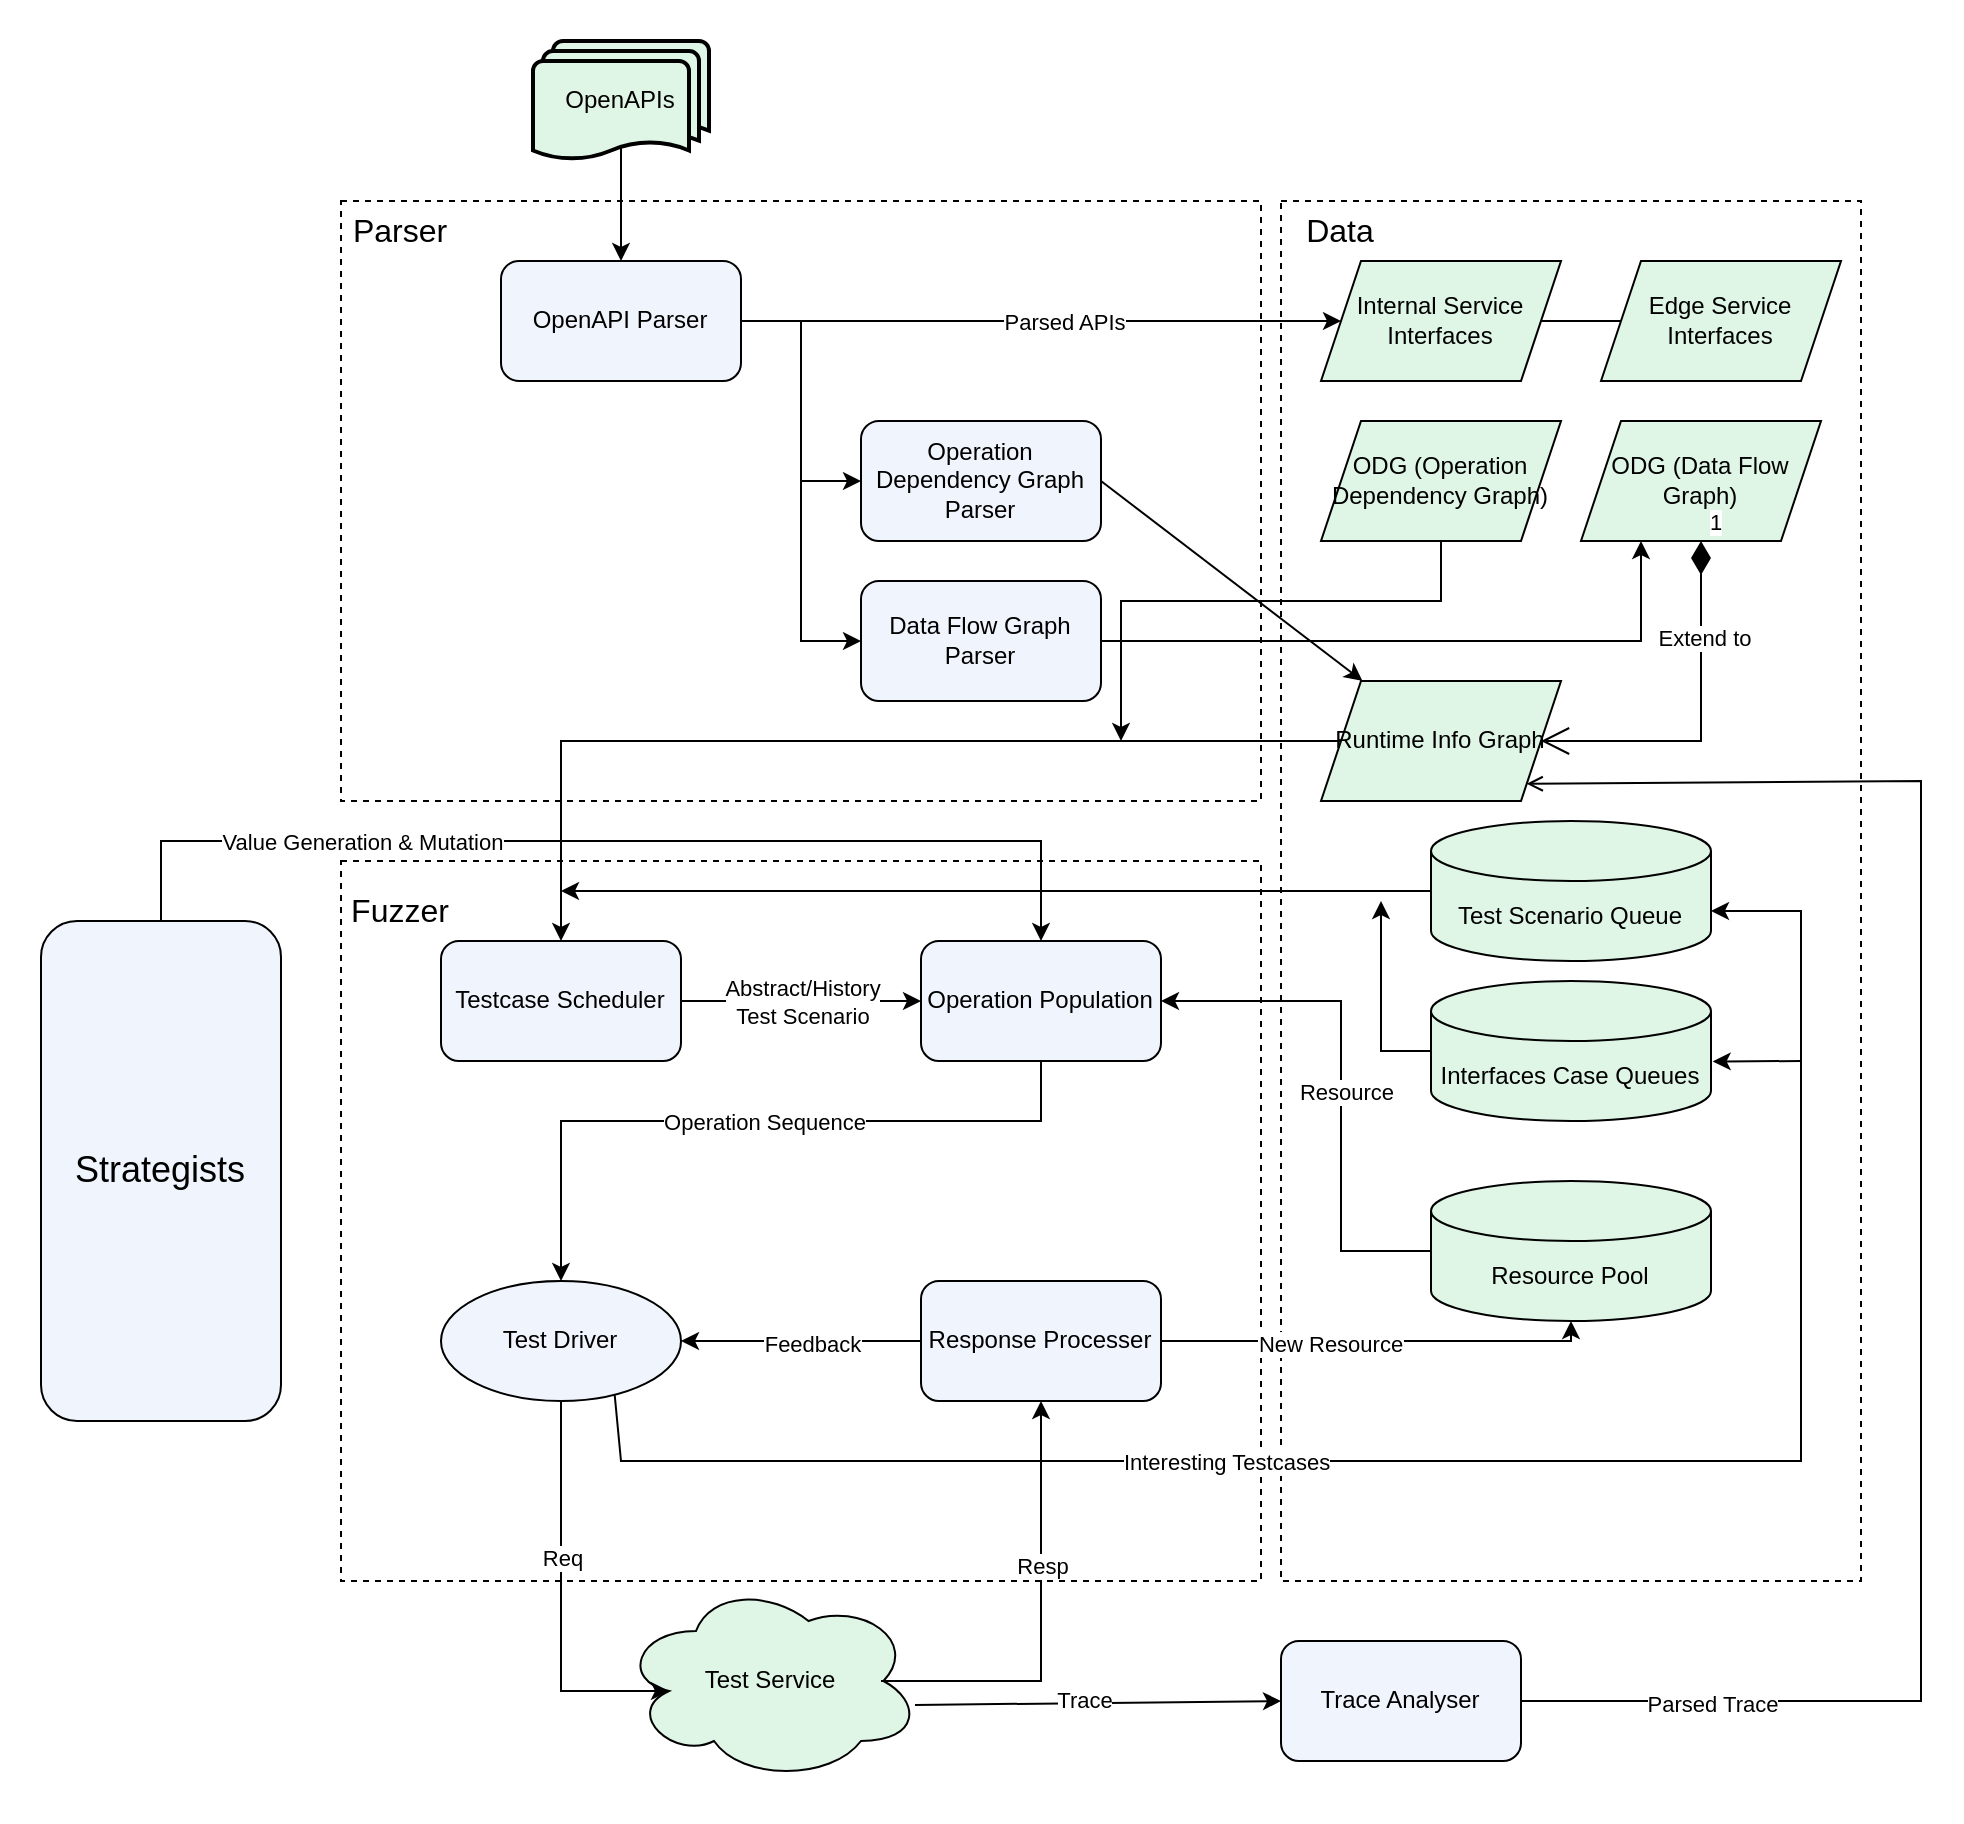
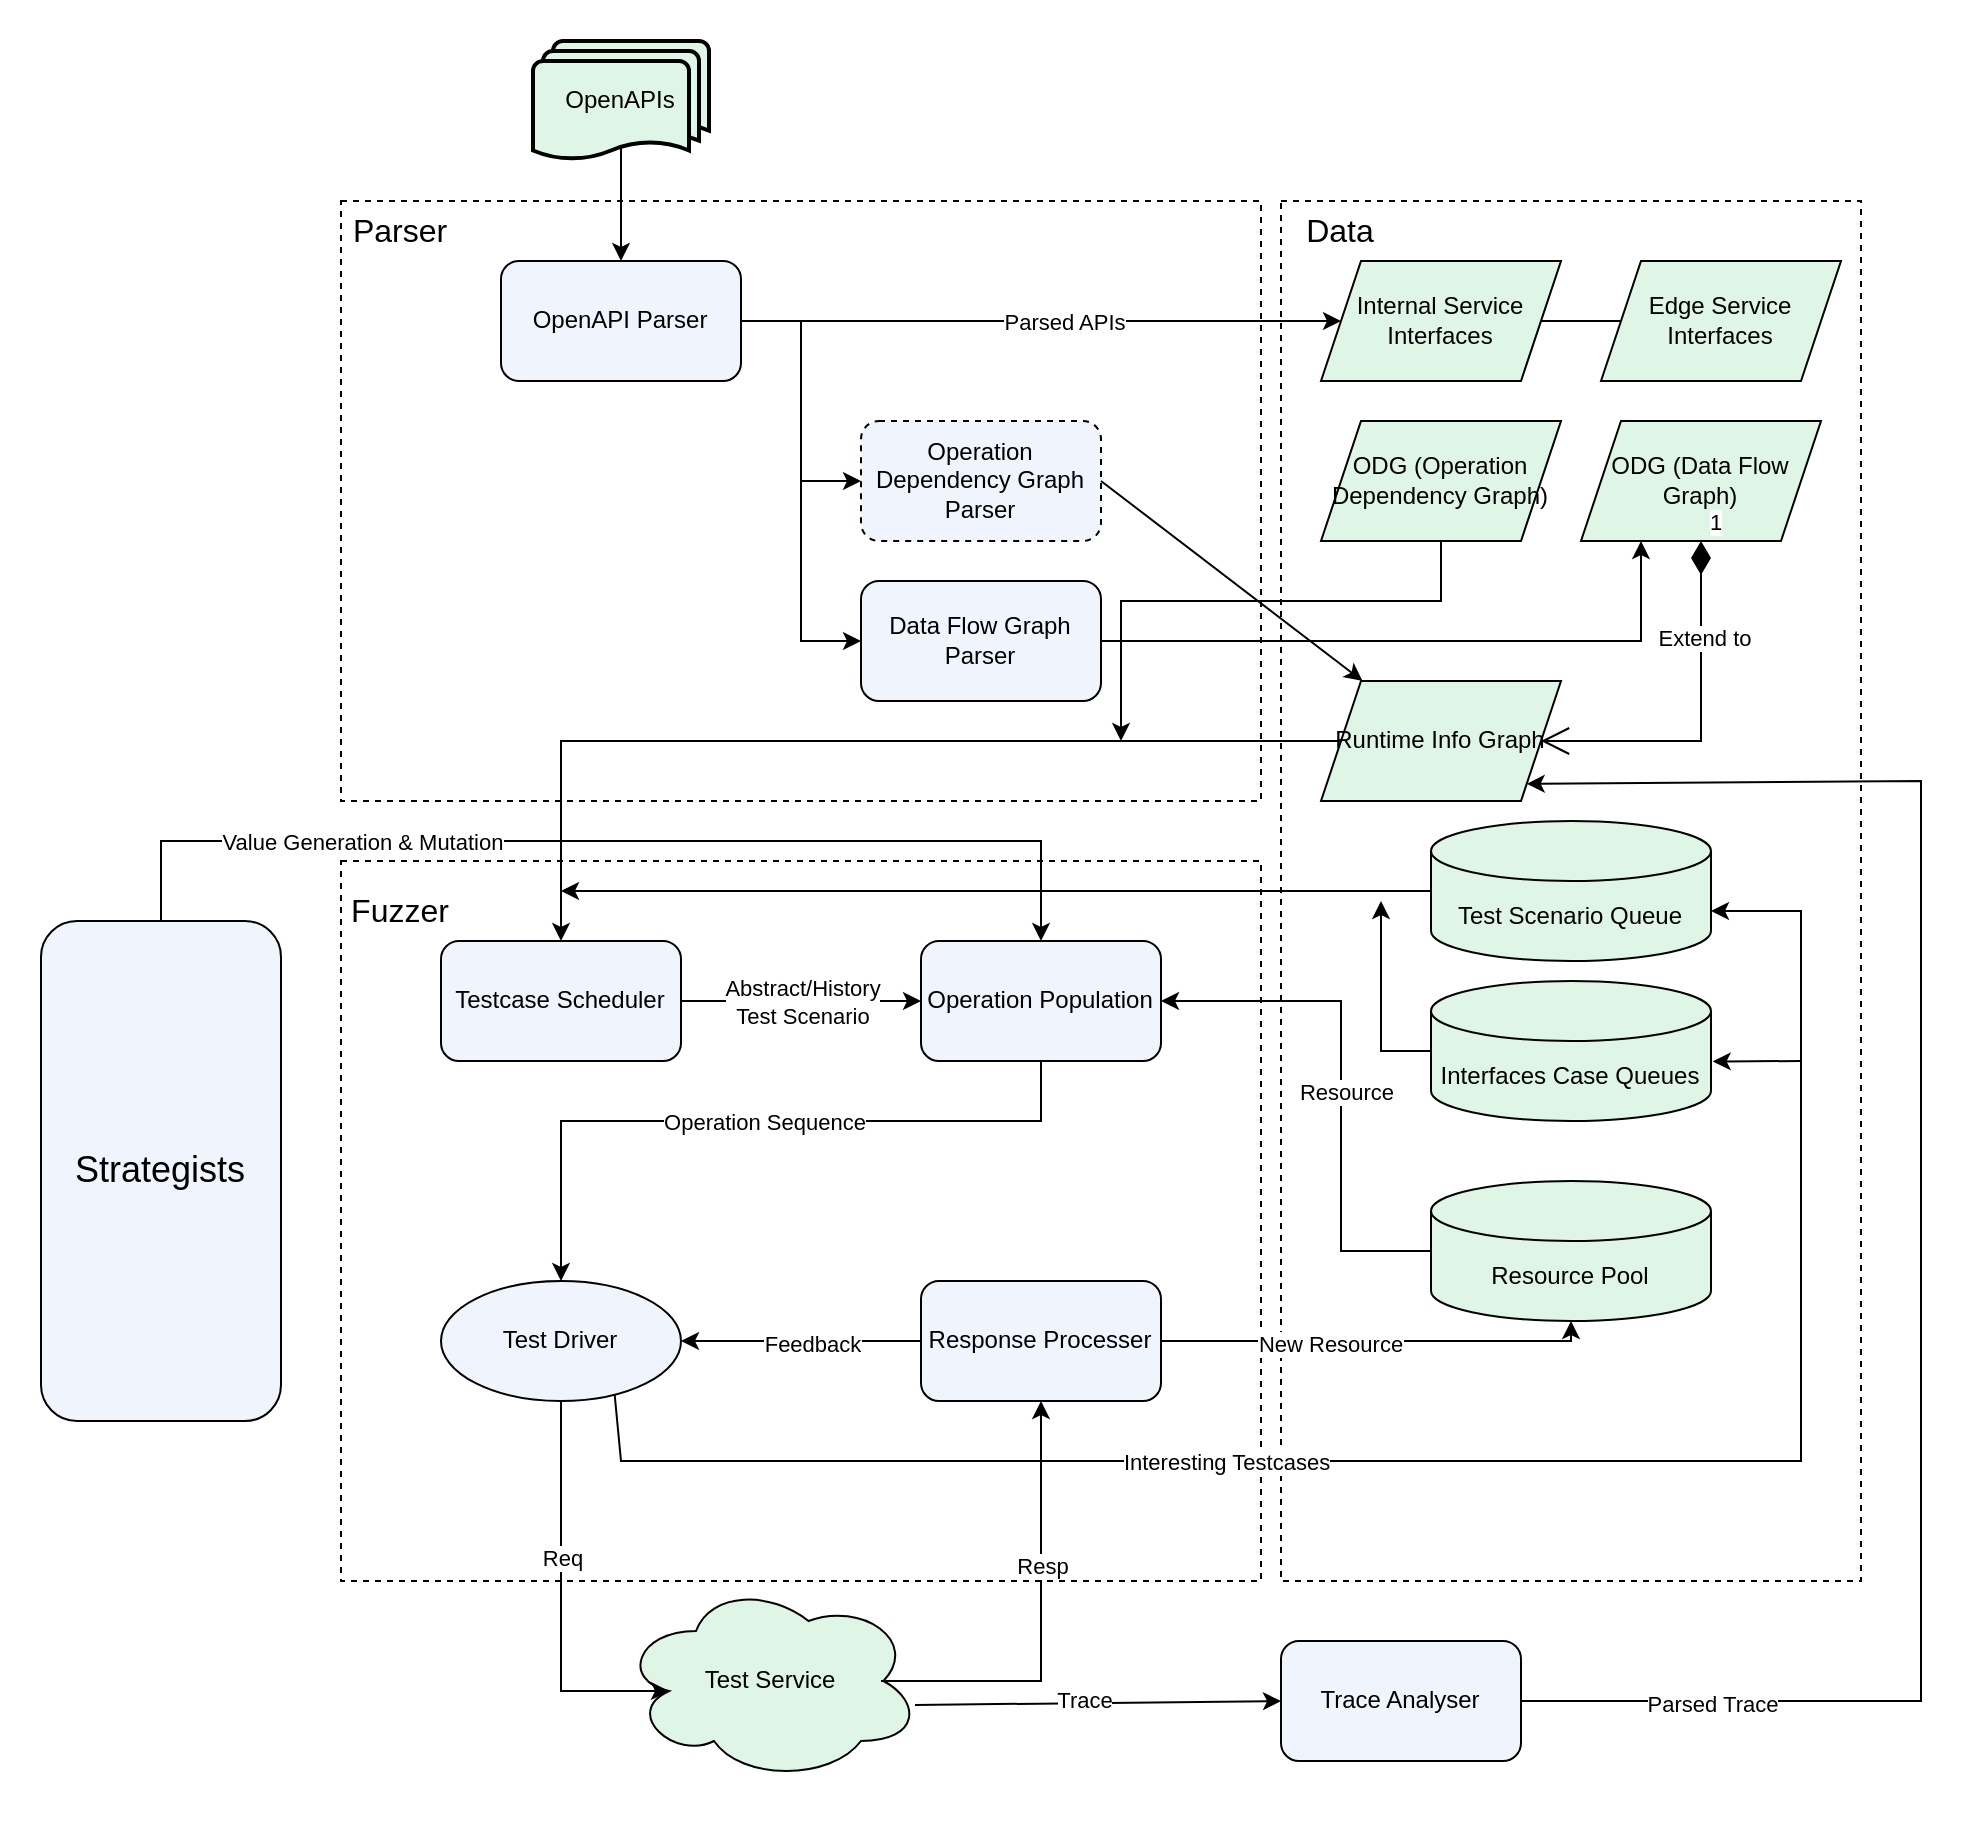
node "Operation Dependency Graph Parser": style solid -> dashed
edge "Trace Analyser" -> "Runtime Info Graph": arrowhead open -> classic
